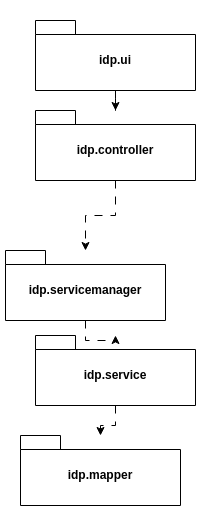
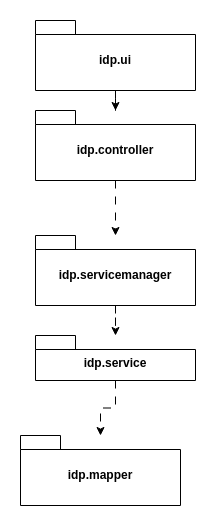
node "idp.servicemanager": moved (86, 286) -> (116, 271)
node "idp.service": size 160x70 -> 160x45
